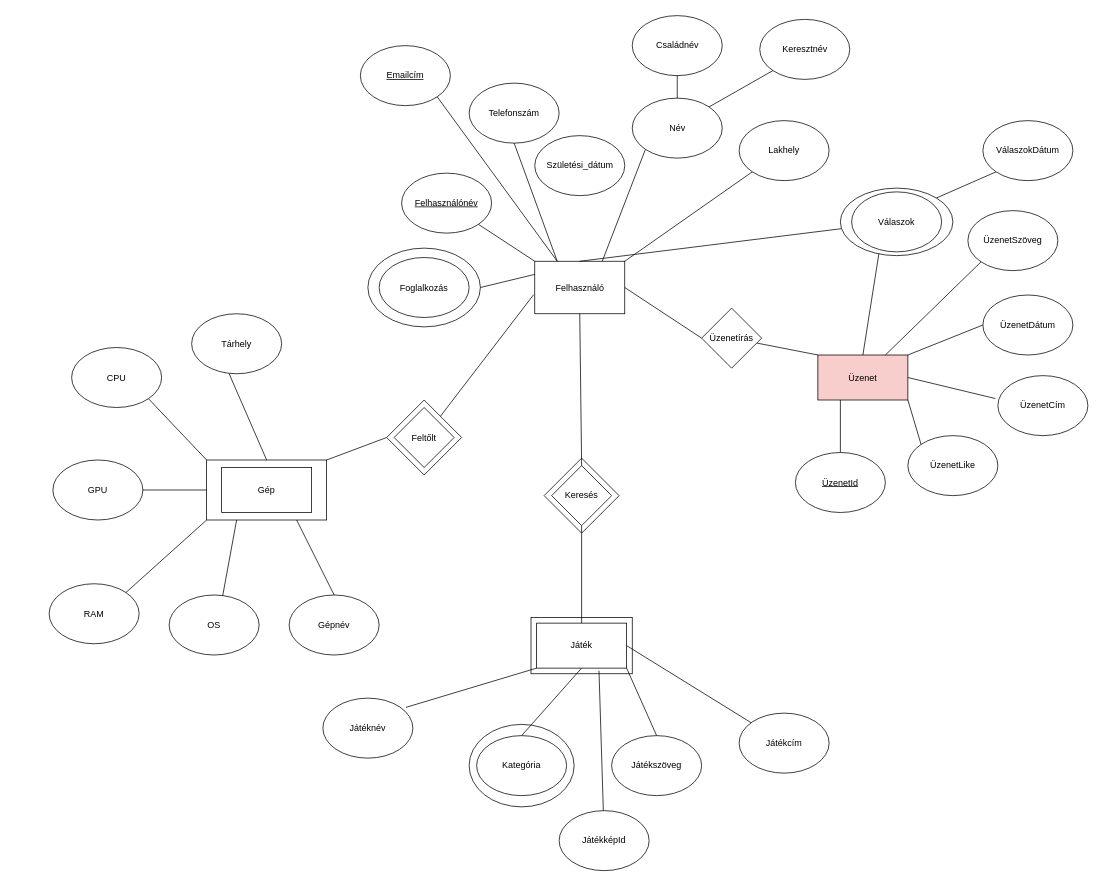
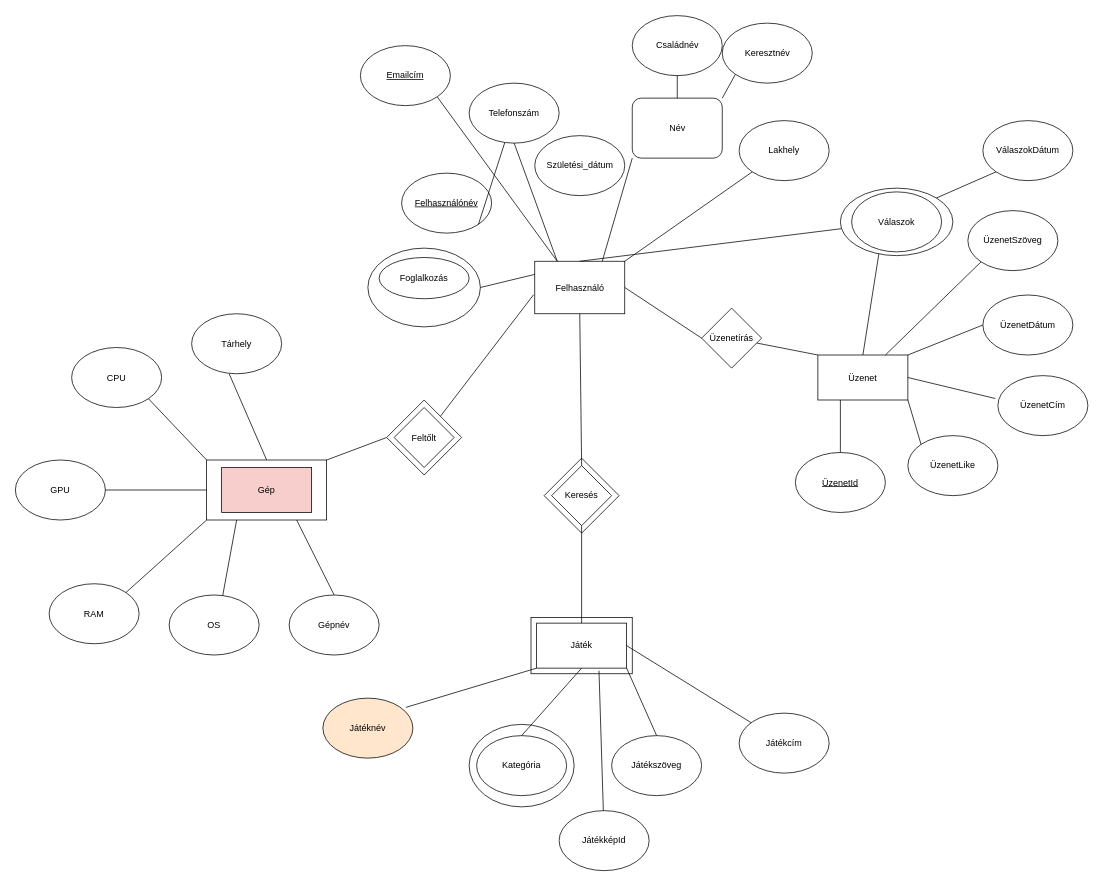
node "Keresztnév": moved (805, 49) -> (767, 53)
node "Név": shape ellipse -> rounded rectangle
edge "Felhasználónév" -- "Felhasználó": now "Felhasználónév" -- "Telefonszám"
node "Foglalkozás": size 90x60 -> 90x41
node "Üzenet": fillcolor #f8cecc -> #ffffff
node "GPU": moved (98, 490) -> (60, 490)
node "Gép": fillcolor #ffffff -> #f8cecc
node "Játéknév": fillcolor #ffffff -> #ffe6cc
